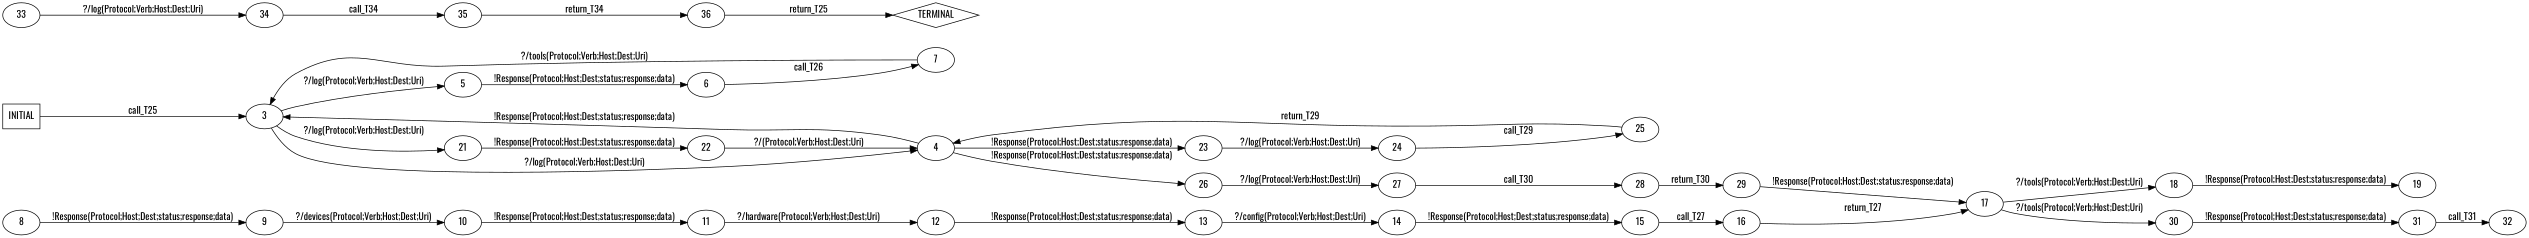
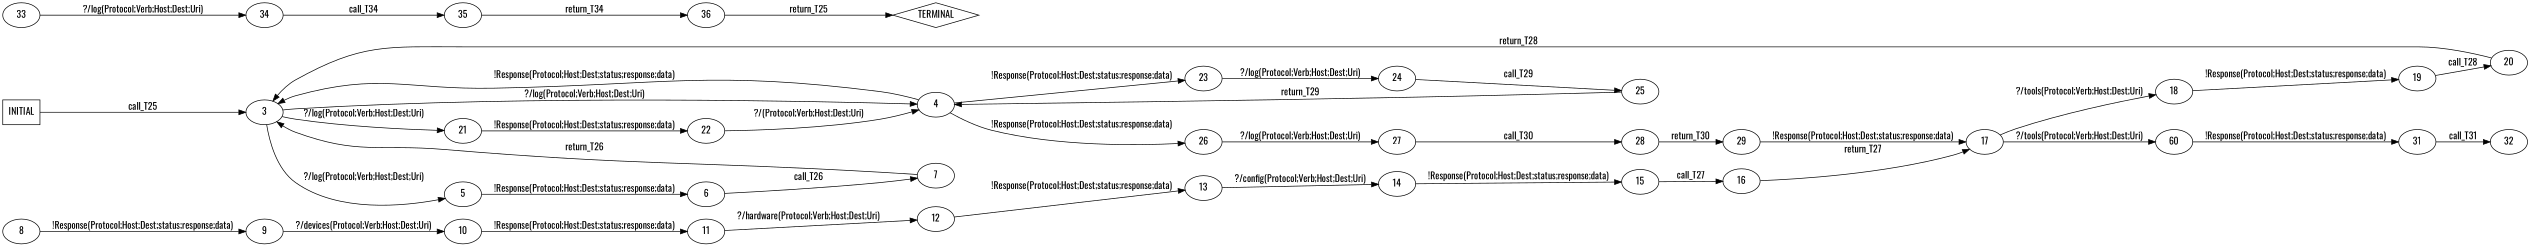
edge "7" -> "3": label "?/tools(Protocol;Verb;Host;Dest;Uri)" -> "return_T26"
node "20": added
node "30": label "30" -> "60"
